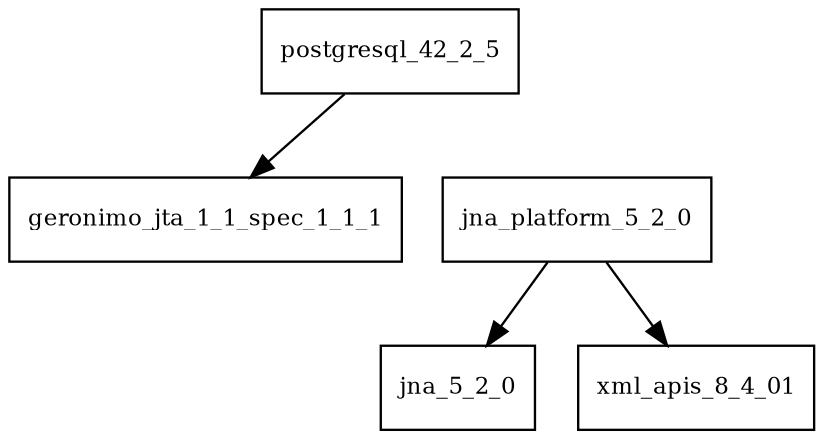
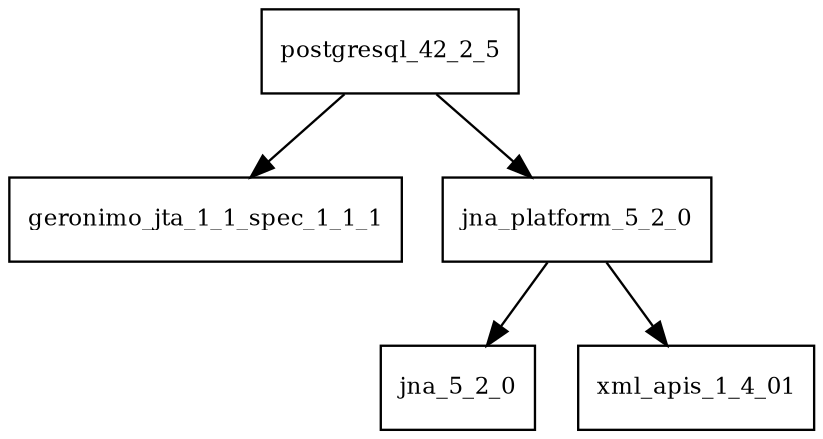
edge "postgresql_42_2_5" -> "jna_platform_5_2_0": added
node "xml_apis_8_4_01": label "xml_apis_8_4_01" -> "xml_apis_1_4_01"
